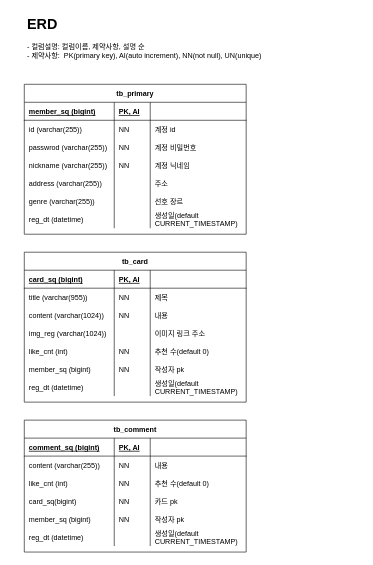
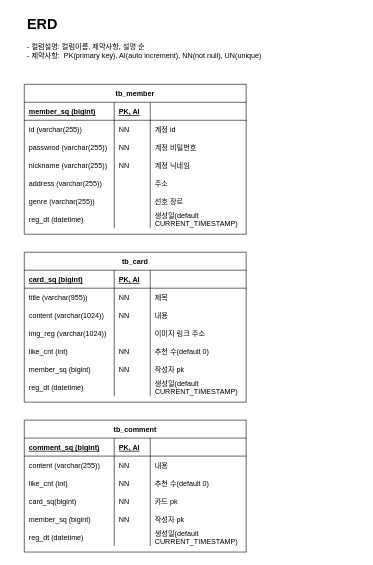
node "tb_primary": label "tb_primary" -> "tb_member"
